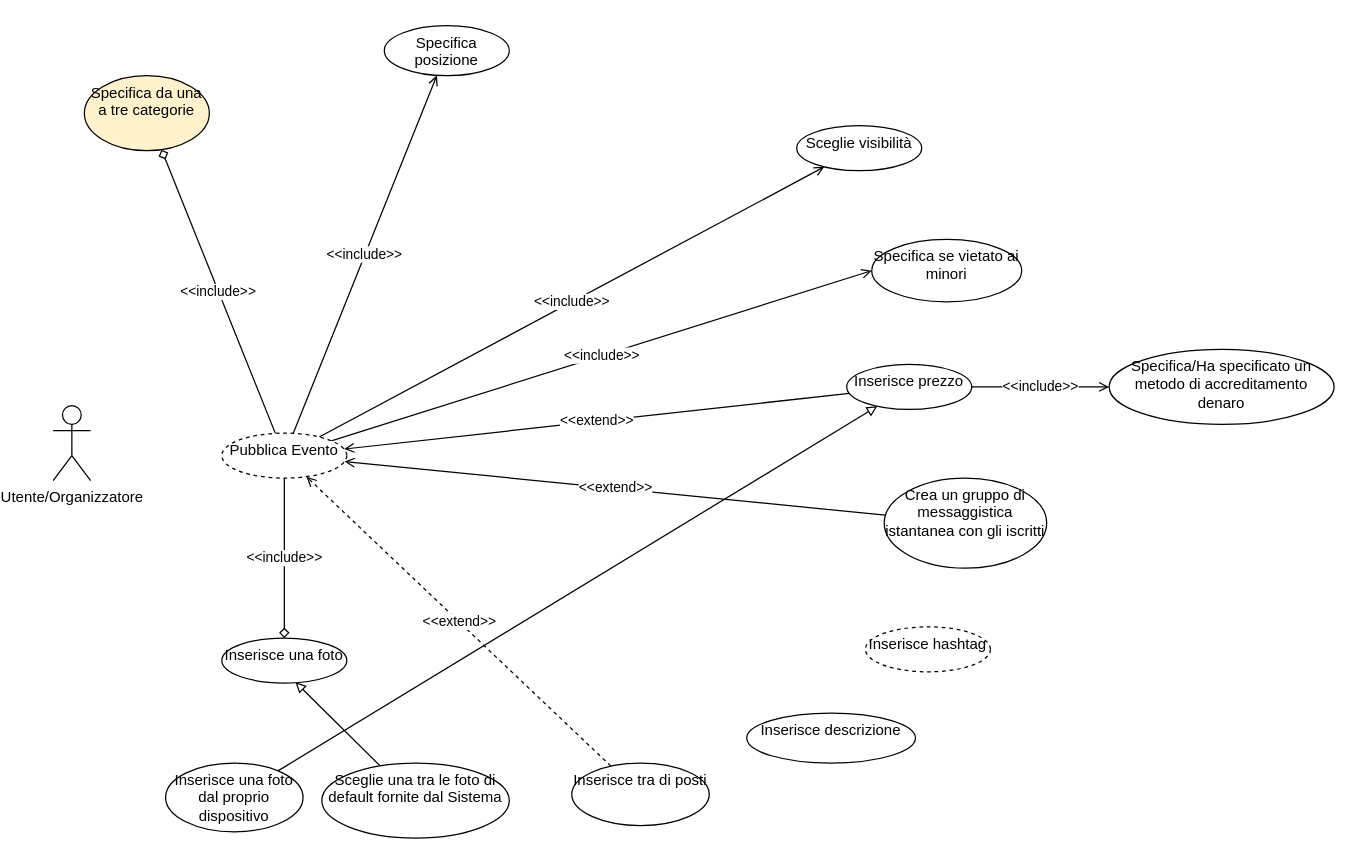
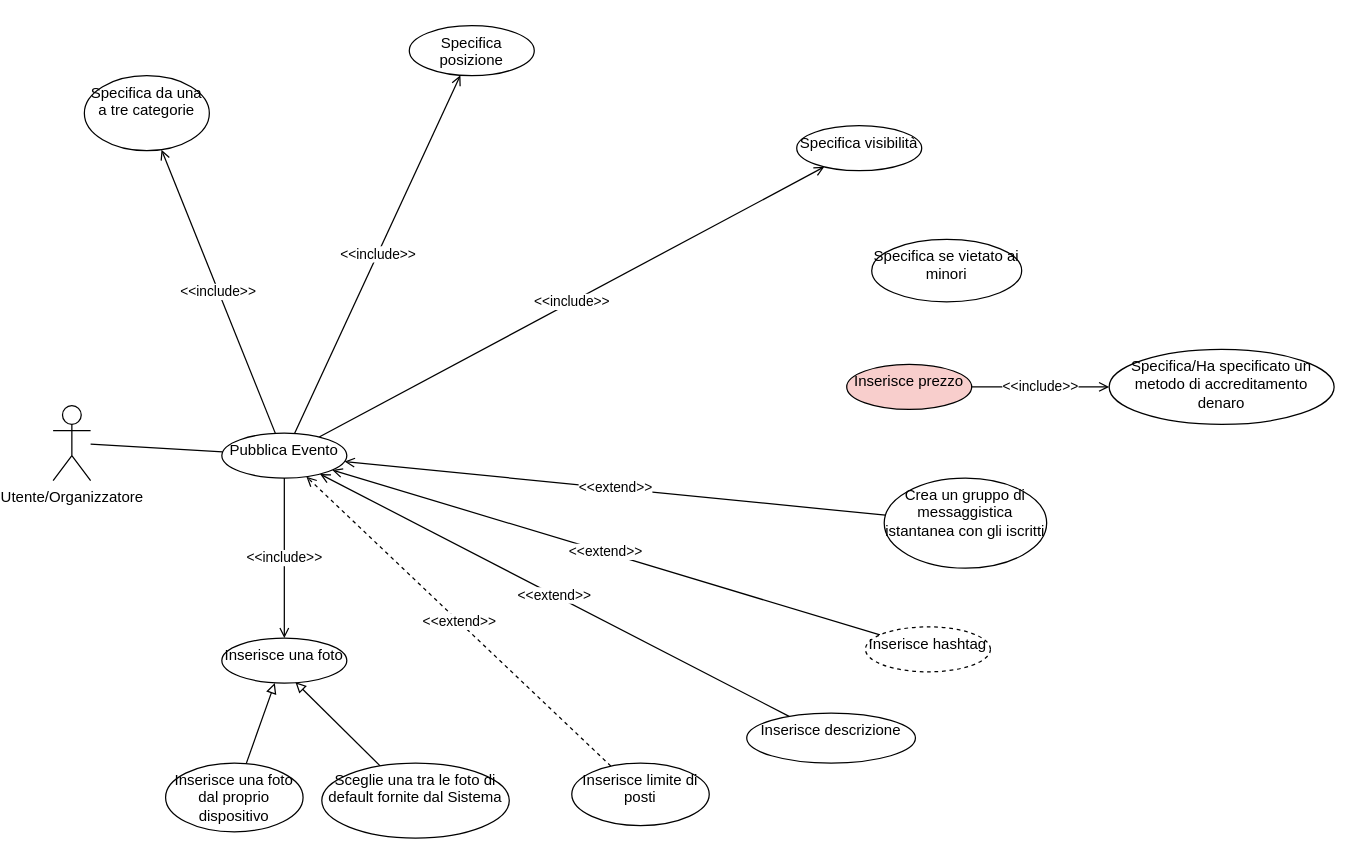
node "Specifica posizione": moved (447, 51) -> (472, 51)
node "Specifica da una a tre categorie": fillcolor #fff2cc -> #ffffff
node "Sceglie visibilità": label "Sceglie visibilità" -> "Specifica visibilità"
edge "Pubblica Evento" -> "Specifica da una a tre categorie": arrowhead diamond -> open
edge "Pubblica Evento" -> "Specifica se vietato ai minori": removed, label "<<include>>"
node "Inserisce prezzo": fillcolor #ffffff -> #f8cecc
edge "Inserisce prezzo" -> "Pubblica Evento": removed, label "<<extend>>"
edge "Utente/Organizzatore" -- "Pubblica Evento": added
node "Pubblica Evento": style dashed -> solid
edge "Inserisce hashtag" -> "Pubblica Evento": added, label "<<extend>>"
edge "Inserisce una foto dal proprio dispositivo" -> "Inserisce prezzo": now "Inserisce una foto dal proprio dispositivo" -> "Inserisce una foto"
edge "Inserisce descrizione" -> "Pubblica Evento": added, label "<<extend>>"
edge "Pubblica Evento" -> "Inserisce una foto": arrowhead diamond -> open
node "Inserisce tra di posti": label "Inserisce tra di posti" -> "Inserisce limite di posti"
